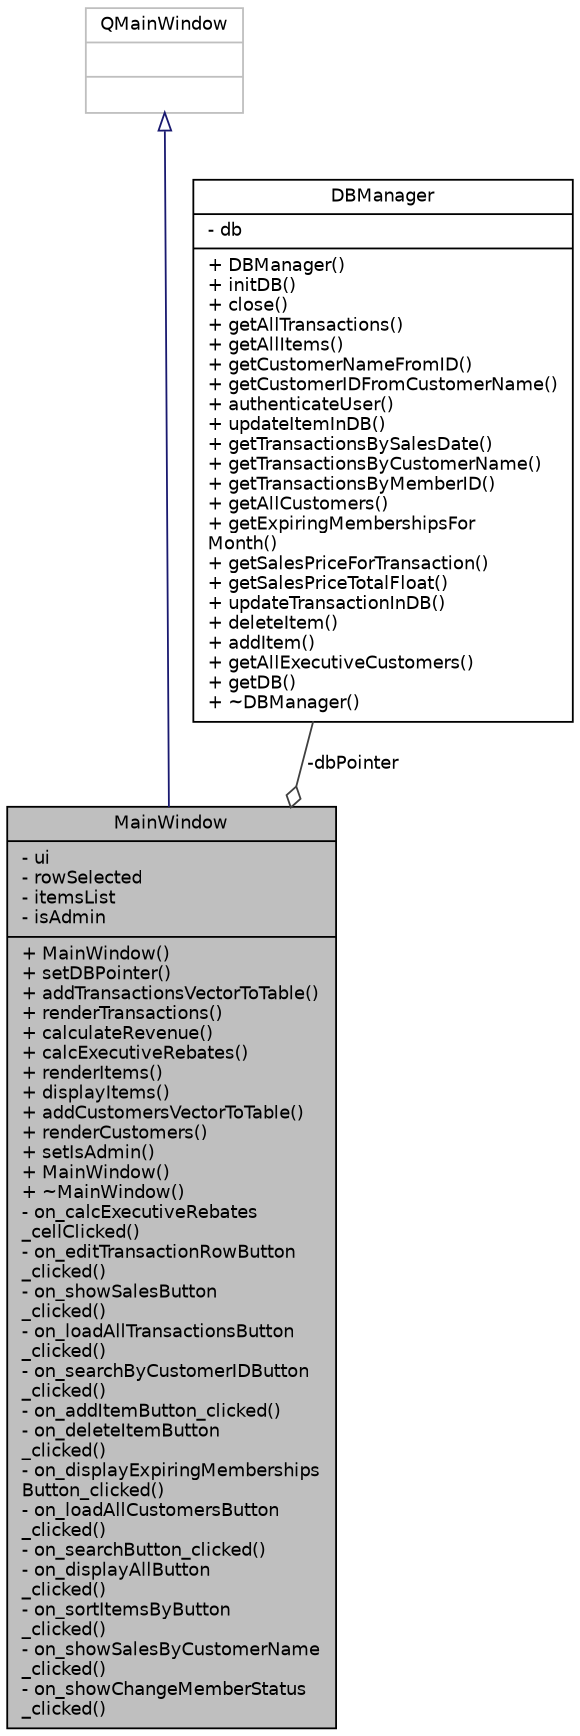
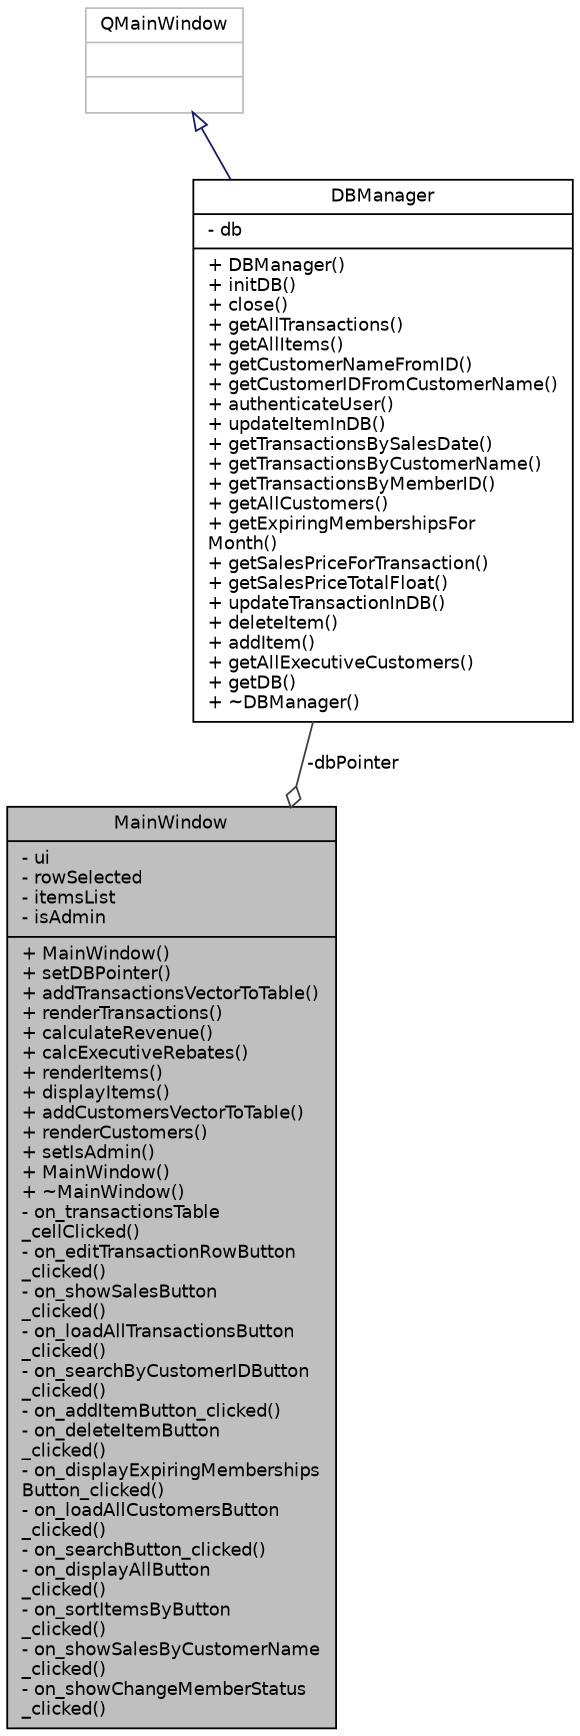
edge "MainWindow" -> "QMainWindow": now "DBManager" -> "QMainWindow"
node "MainWindow": text "- on_calcExecutiveRebates" -> "- on_transactionsTable"
